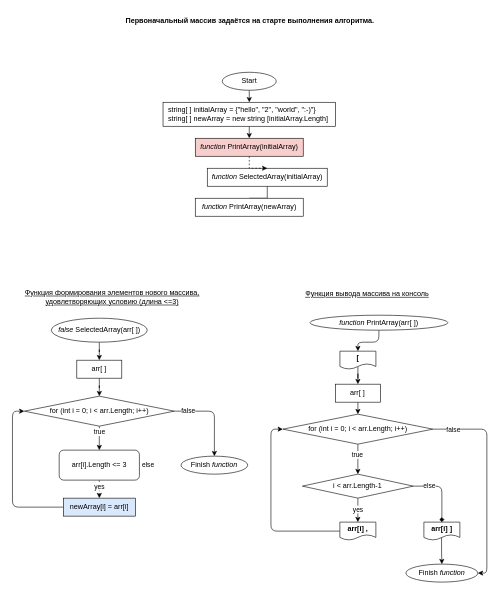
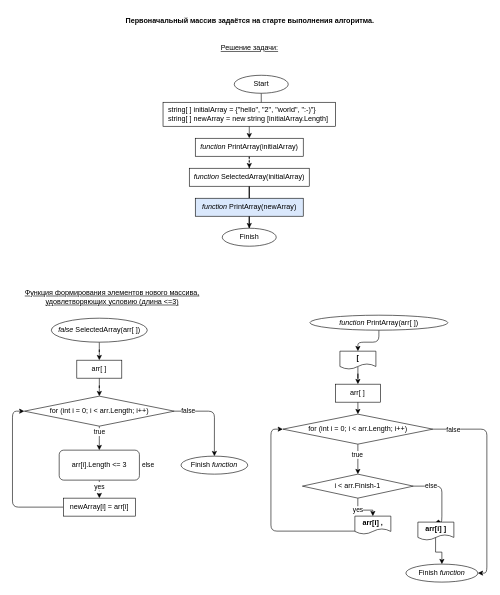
node "Решение задачи:": added
node "Start": moved (249, 81) -> (261, 84)
node "function PrintArray(initialArray)": fillcolor #f8cecc -> #ffffff
node "function SelectedArray(initialArray)": moved (267, 177) -> (249, 177)
node "function PrintArray(newArray)": fillcolor #ffffff -> #dae8fc
edge "function PrintArray(newArray)" -> "Finish": added
node "Finish": added
node "Функция вывода массива на консоль": removed
node "i < arr.Length-1": label "i < arr.Length-1" -> "i < arr.Finish-1"
node "newArray[i] = arr[i]": fillcolor #dae8fc -> #ffffff
node "arr[i] ,": moved (358, 531) -> (373, 525)
node "arr[i] ]": moved (442, 531) -> (436, 531)
